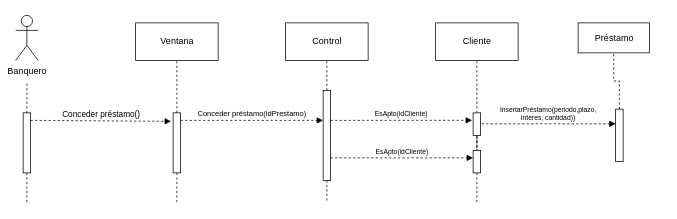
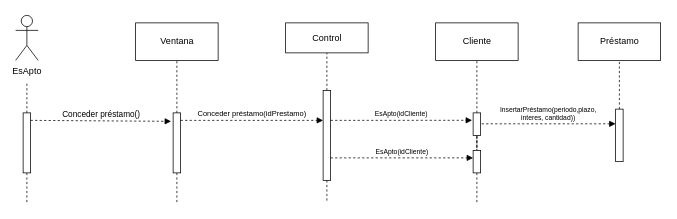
node "Préstamo": size 71x30 -> 83x38
node "Control": size 83x38 -> 83x30
node "Banquero": label "Banquero" -> "EsApto"
